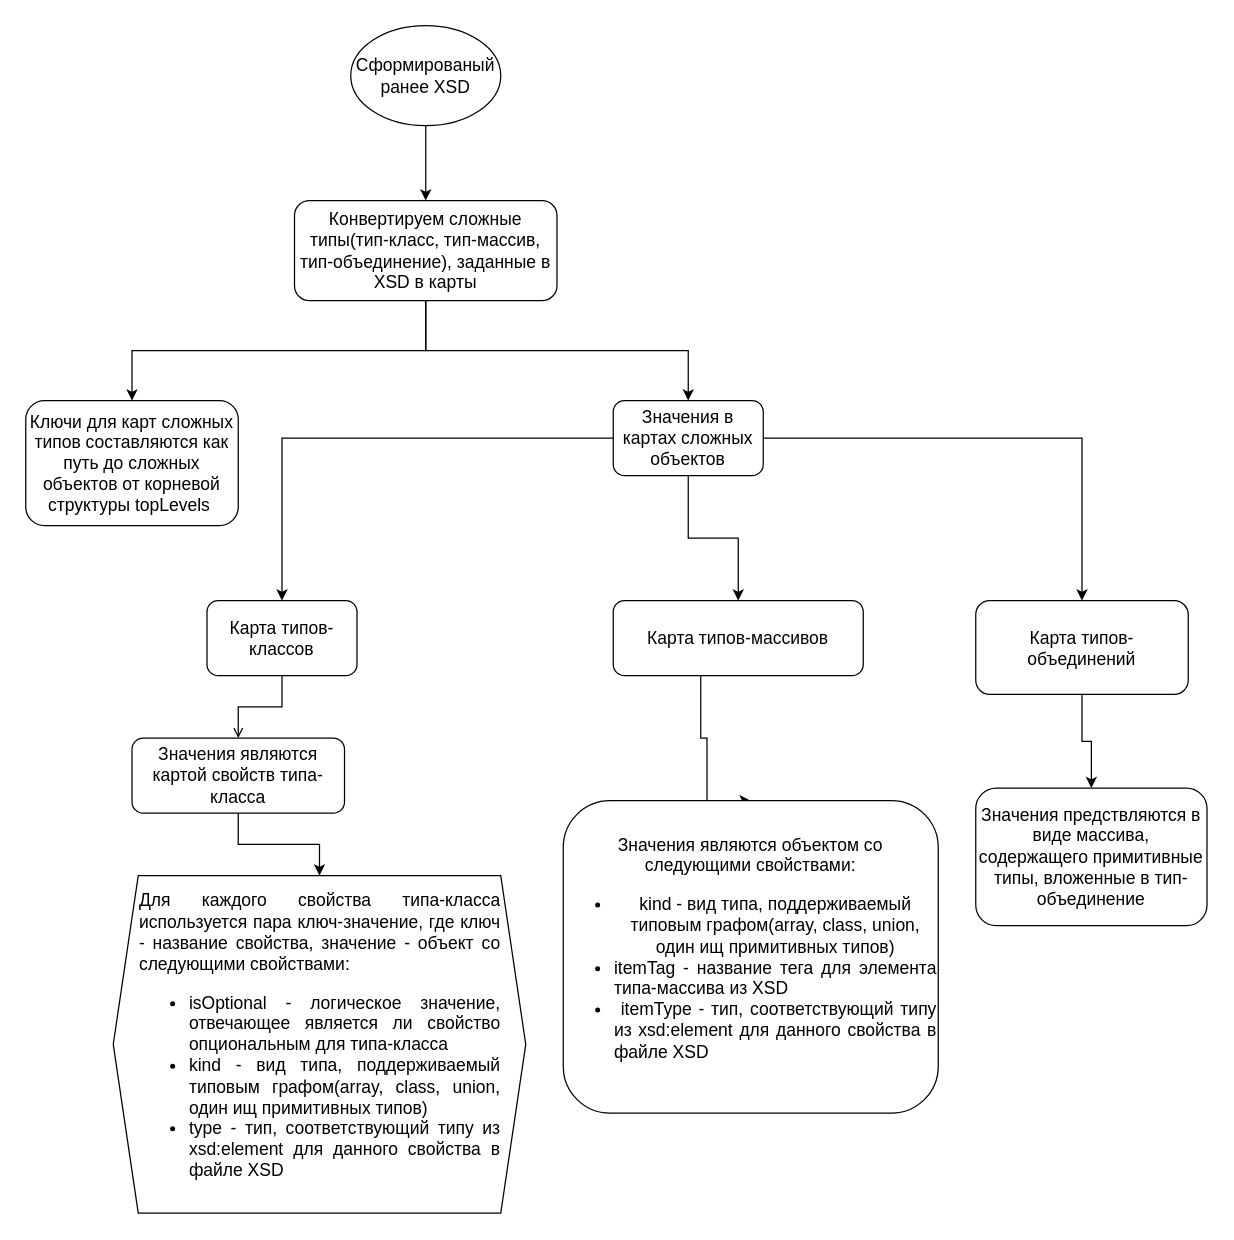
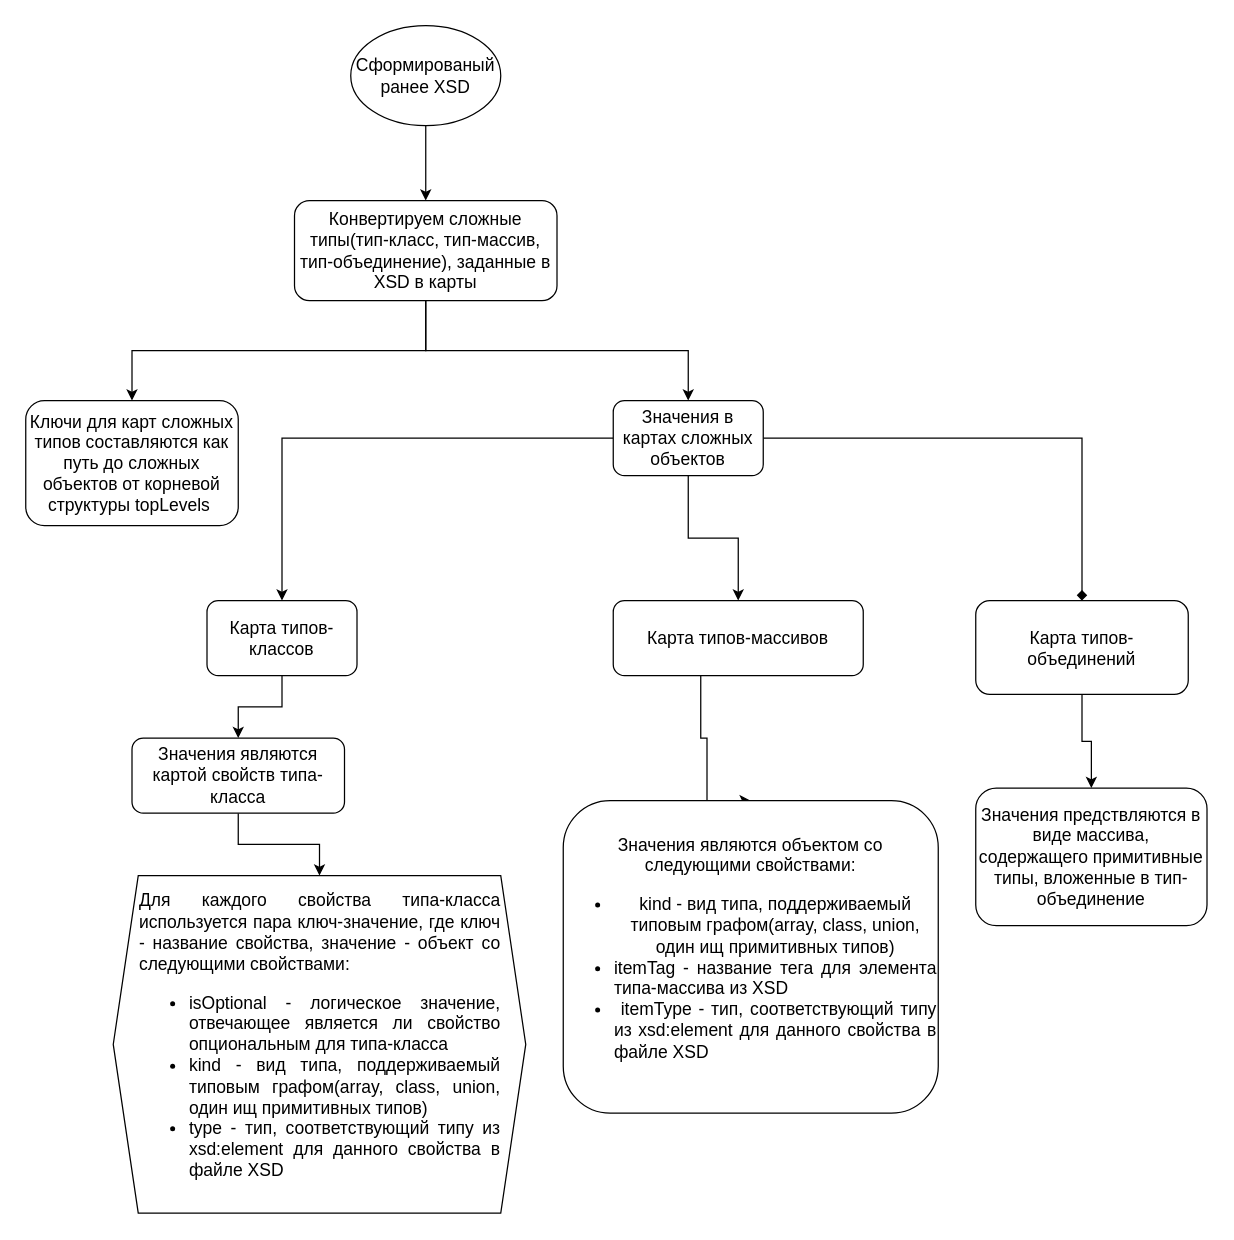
edge "Значения в картах сложных объектов" -> "Карта типов-объединений": arrowhead classic -> diamond
edge "Карта типов-классов" -> "Значения являются картой свойств типа-класса": arrowhead open -> classic
